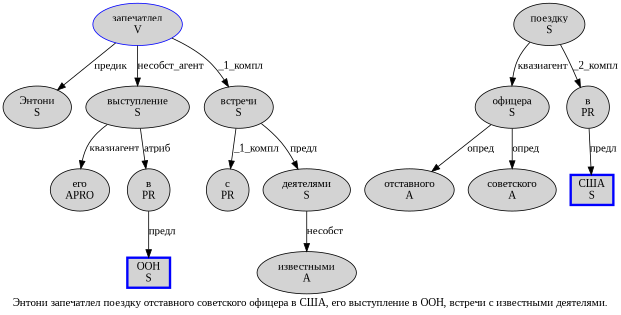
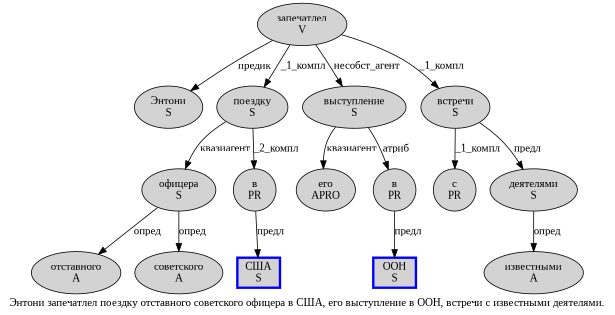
node "запечатлел V": color blue -> black
edge "запечатлел V" -> "поездку S": added, label "_1_компл"
edge "деятелями S" -> "известными A": label "несобст" -> "опред"
